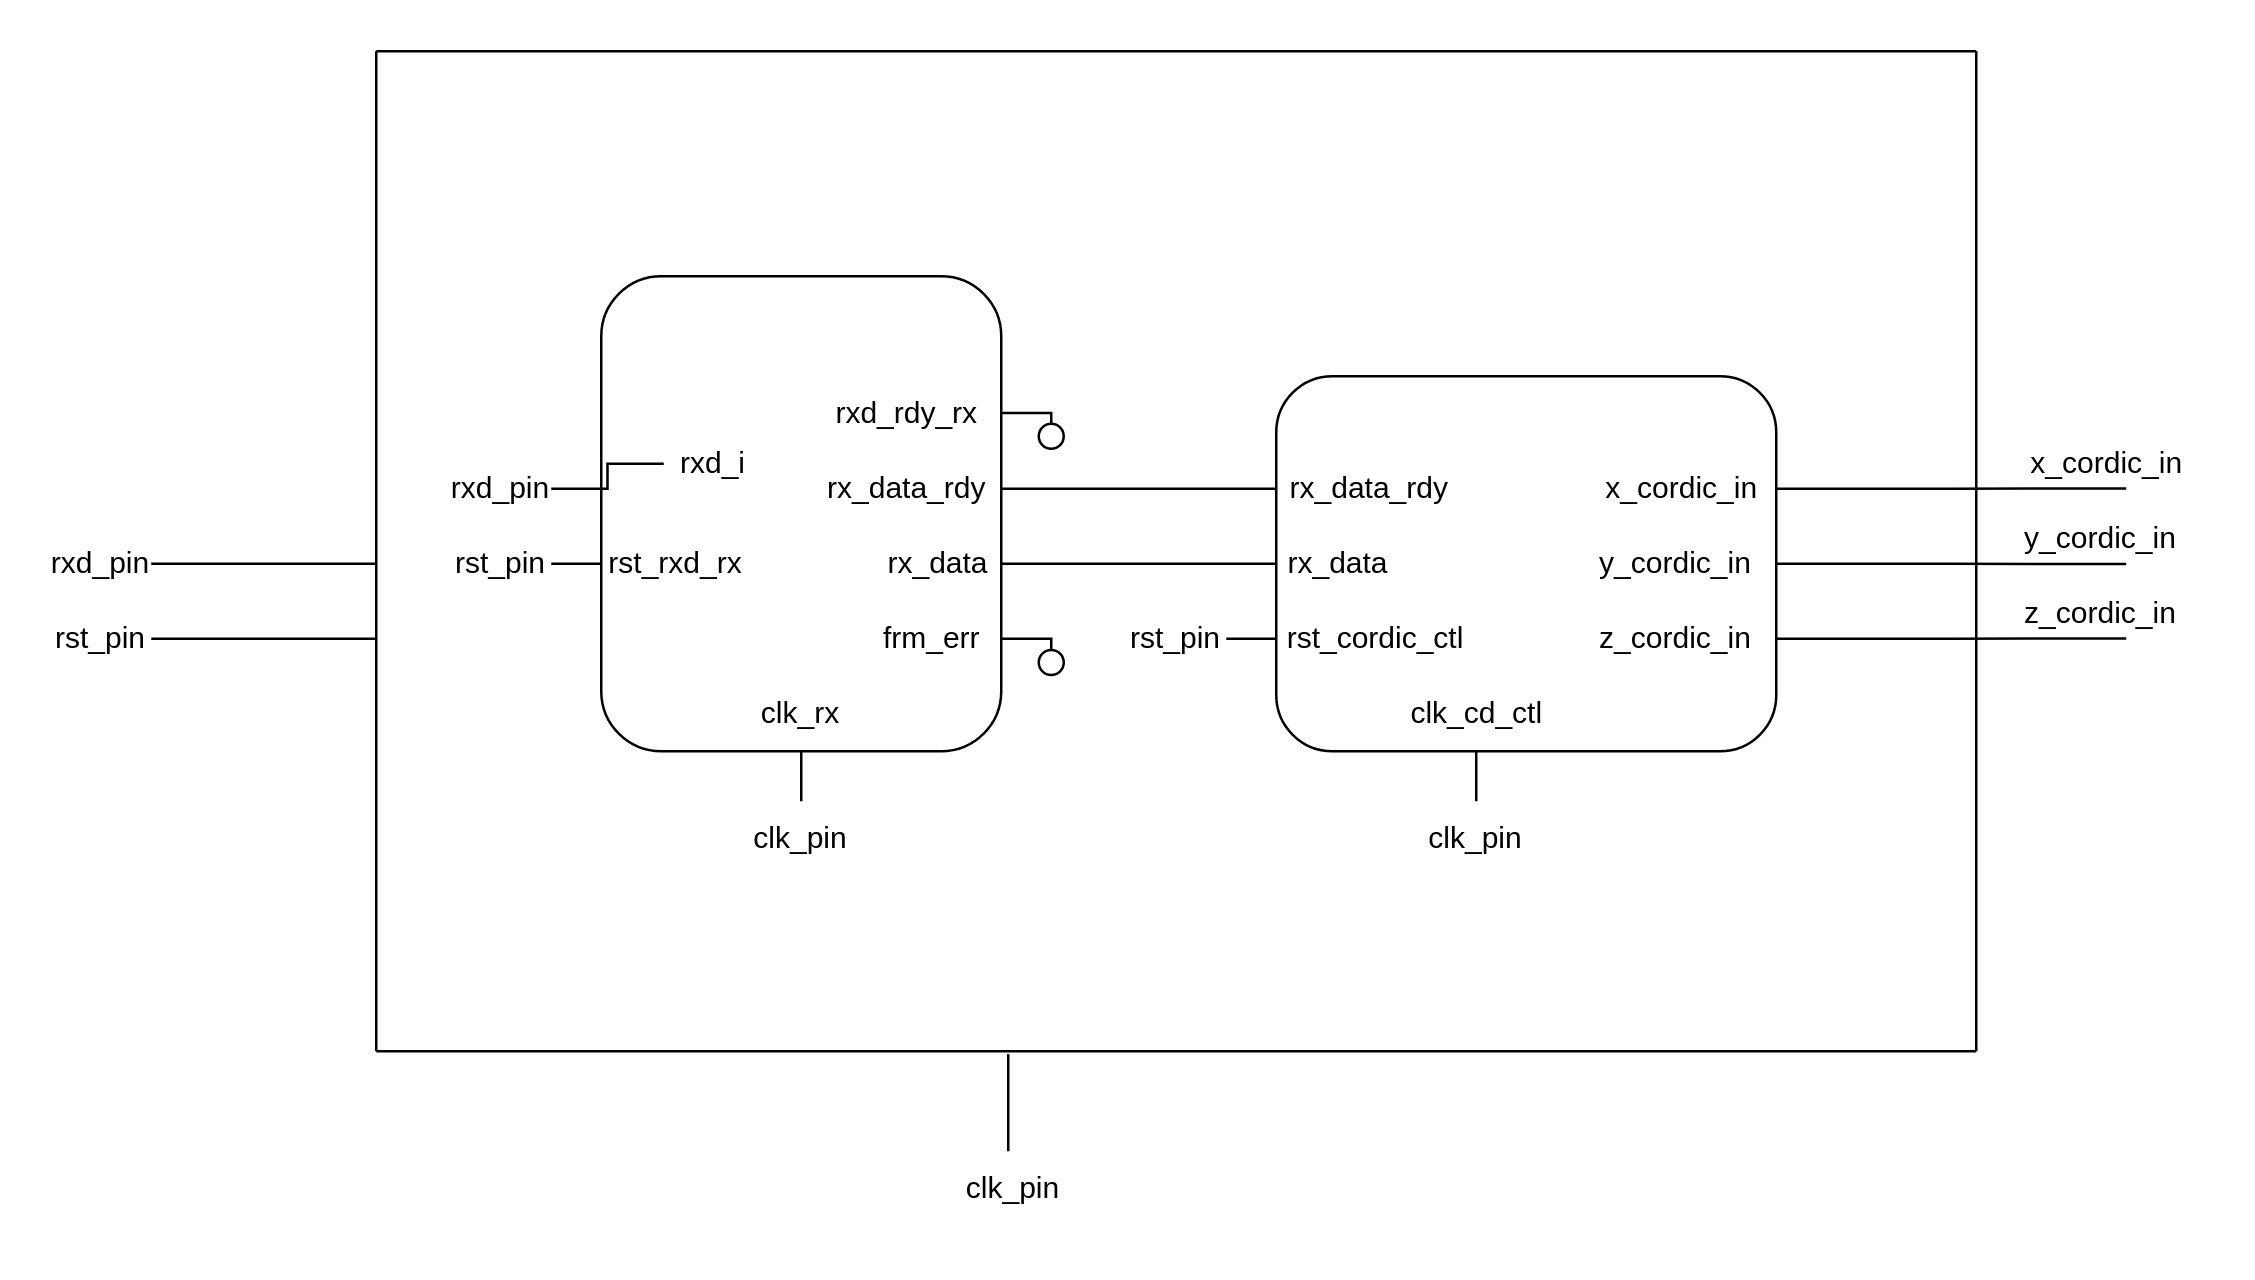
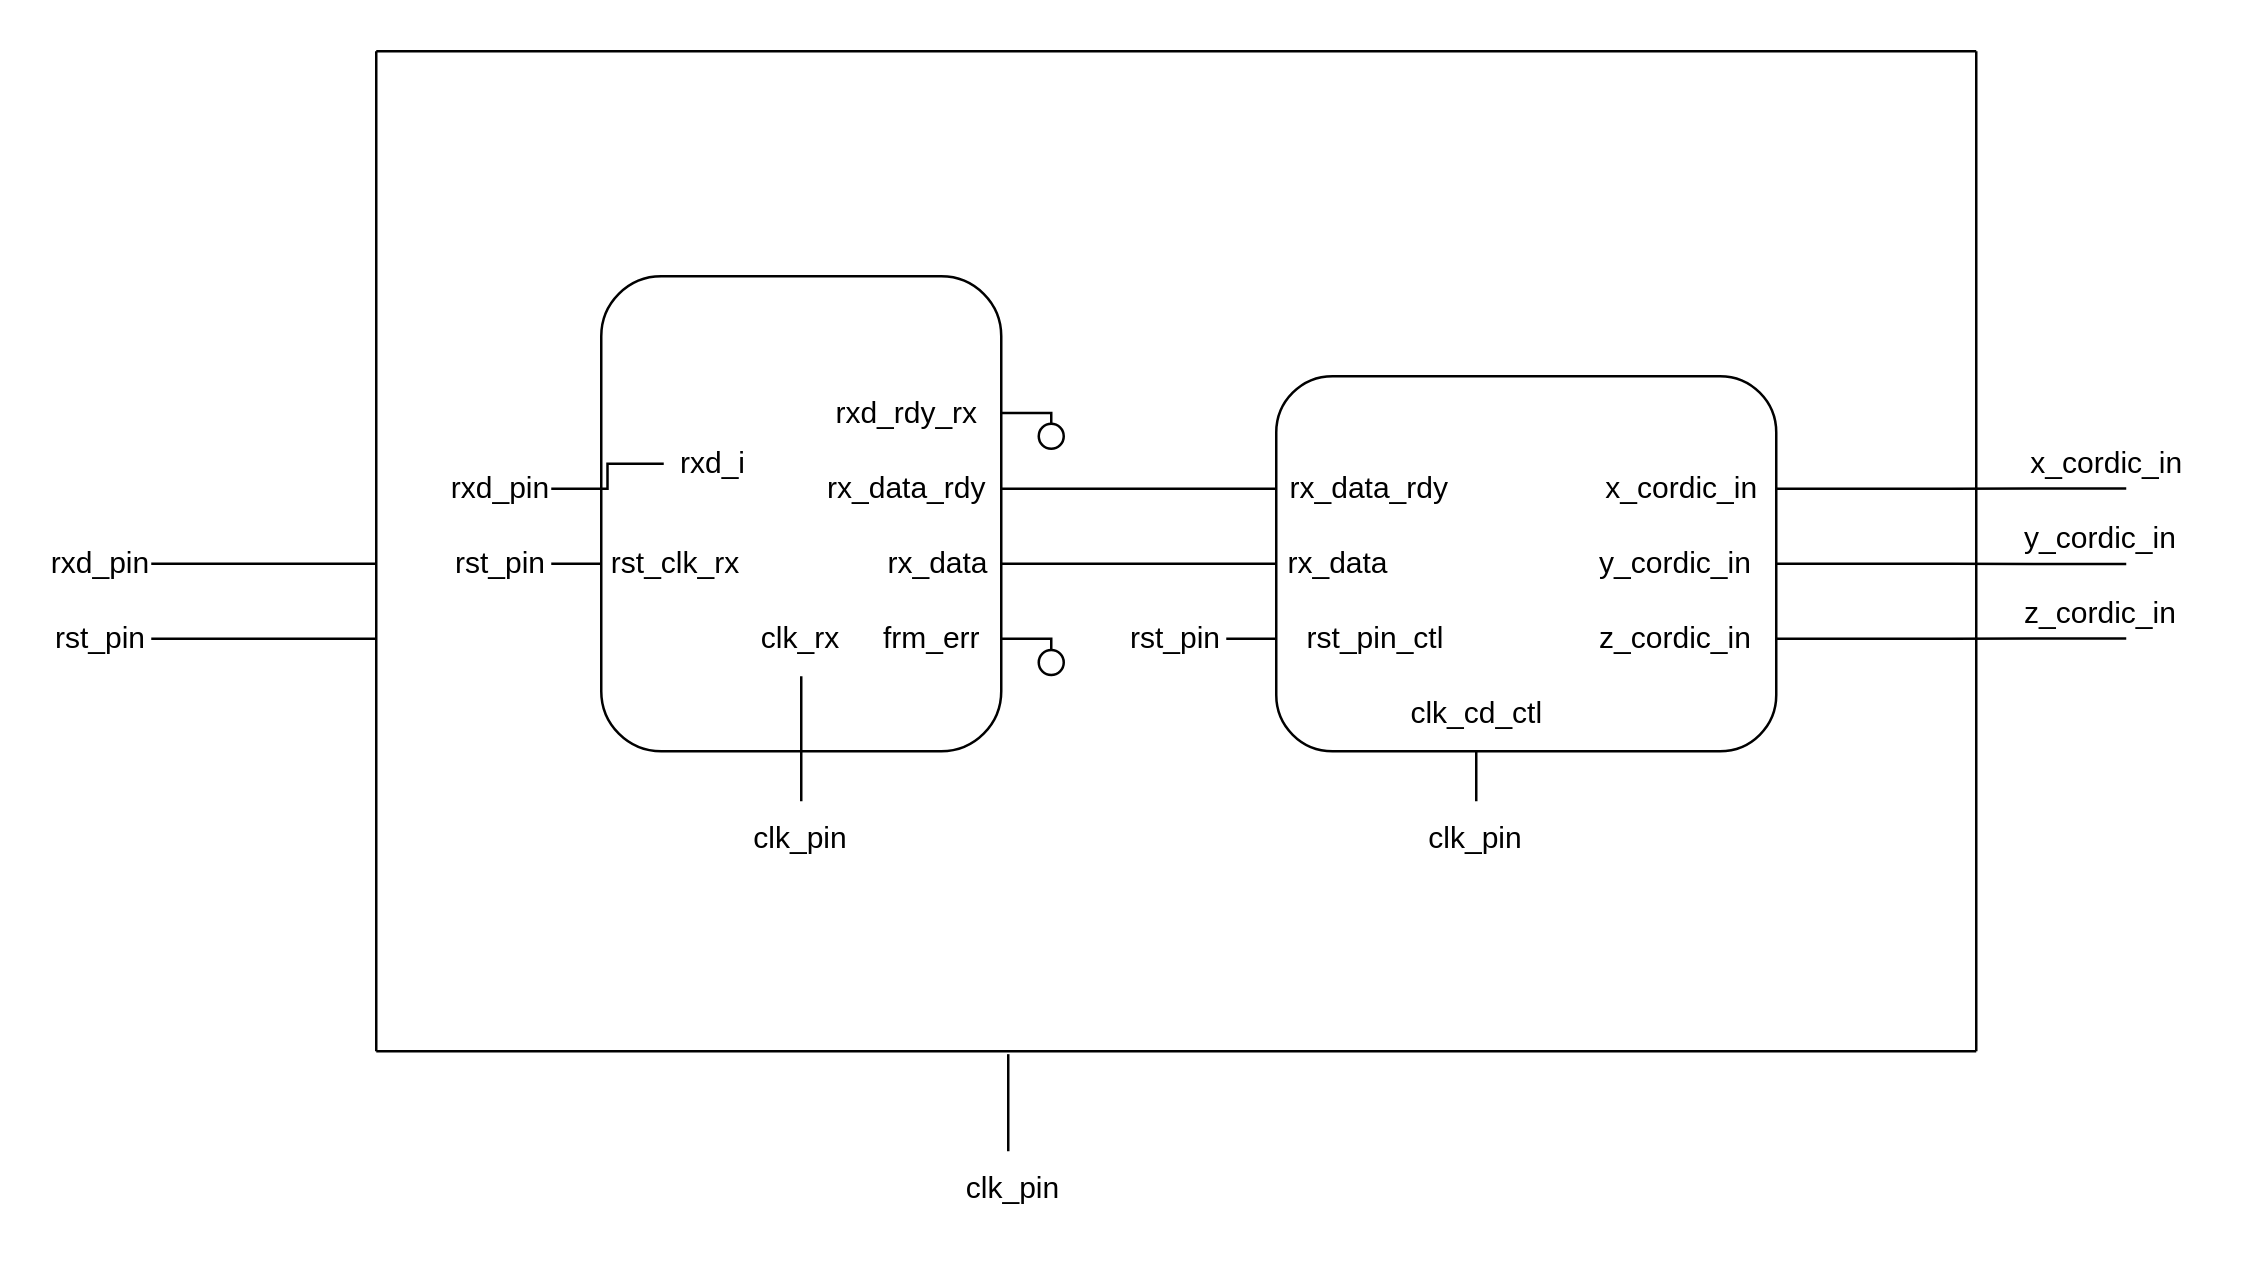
node "rst_rxd_rx": label "rst_rxd_rx" -> "rst_clk_rx"
node "rst_cordic_ctl": label "rst_cordic_ctl" -> "rst_pin_ctl"
node "clk_rx": moved (801, 714) -> (801, 639)
